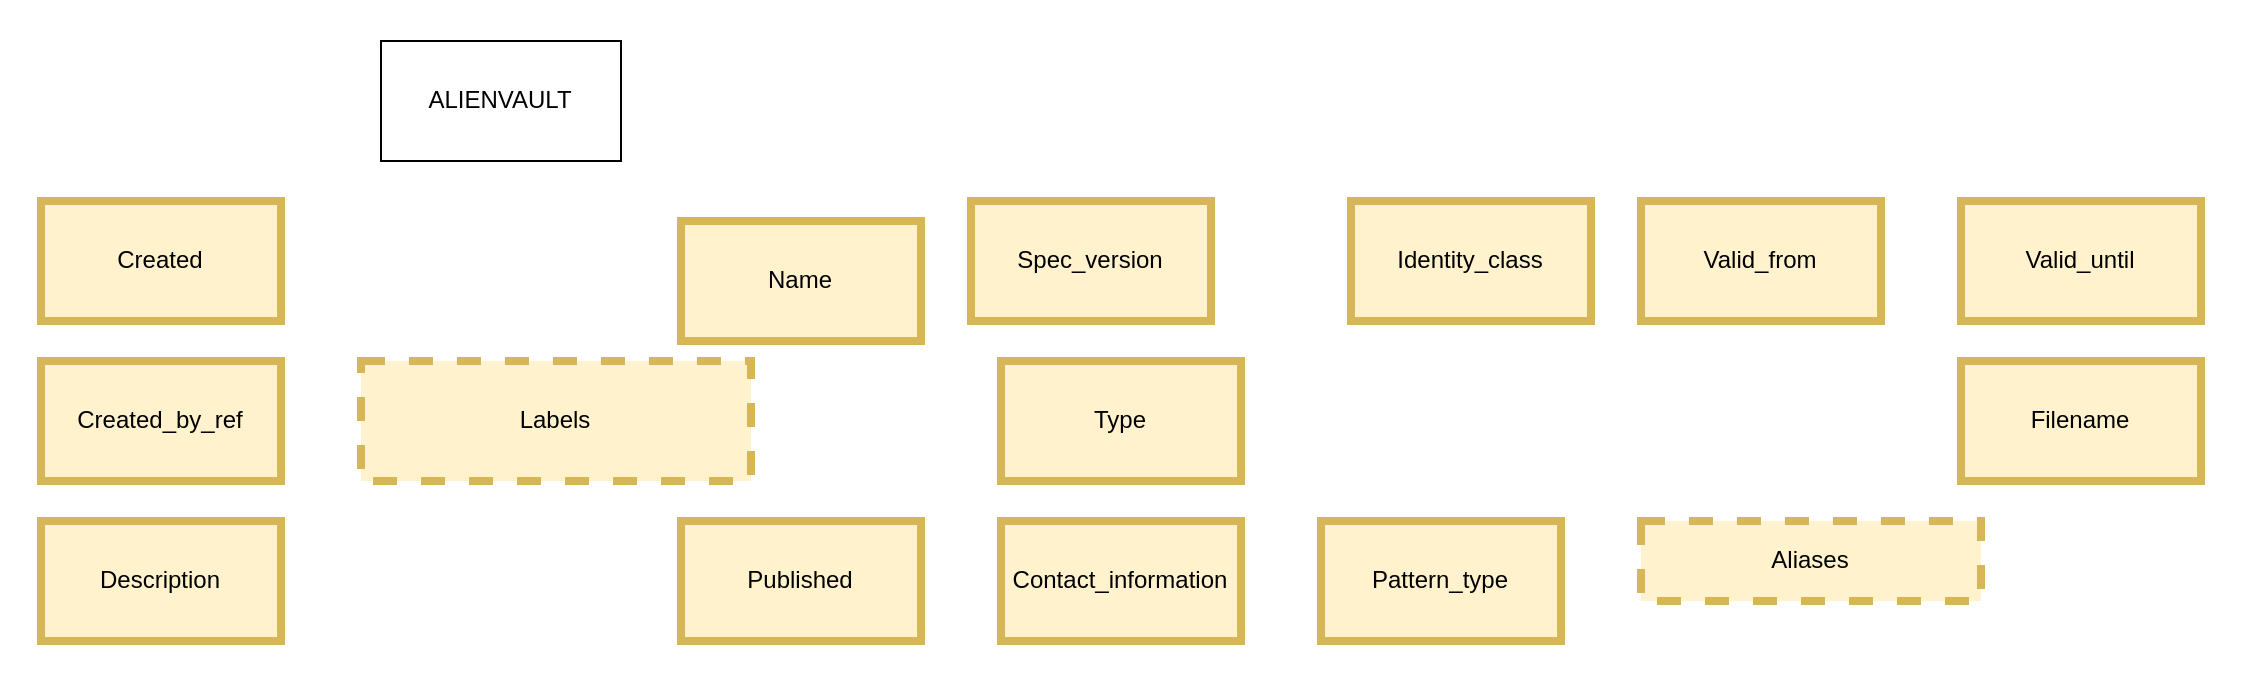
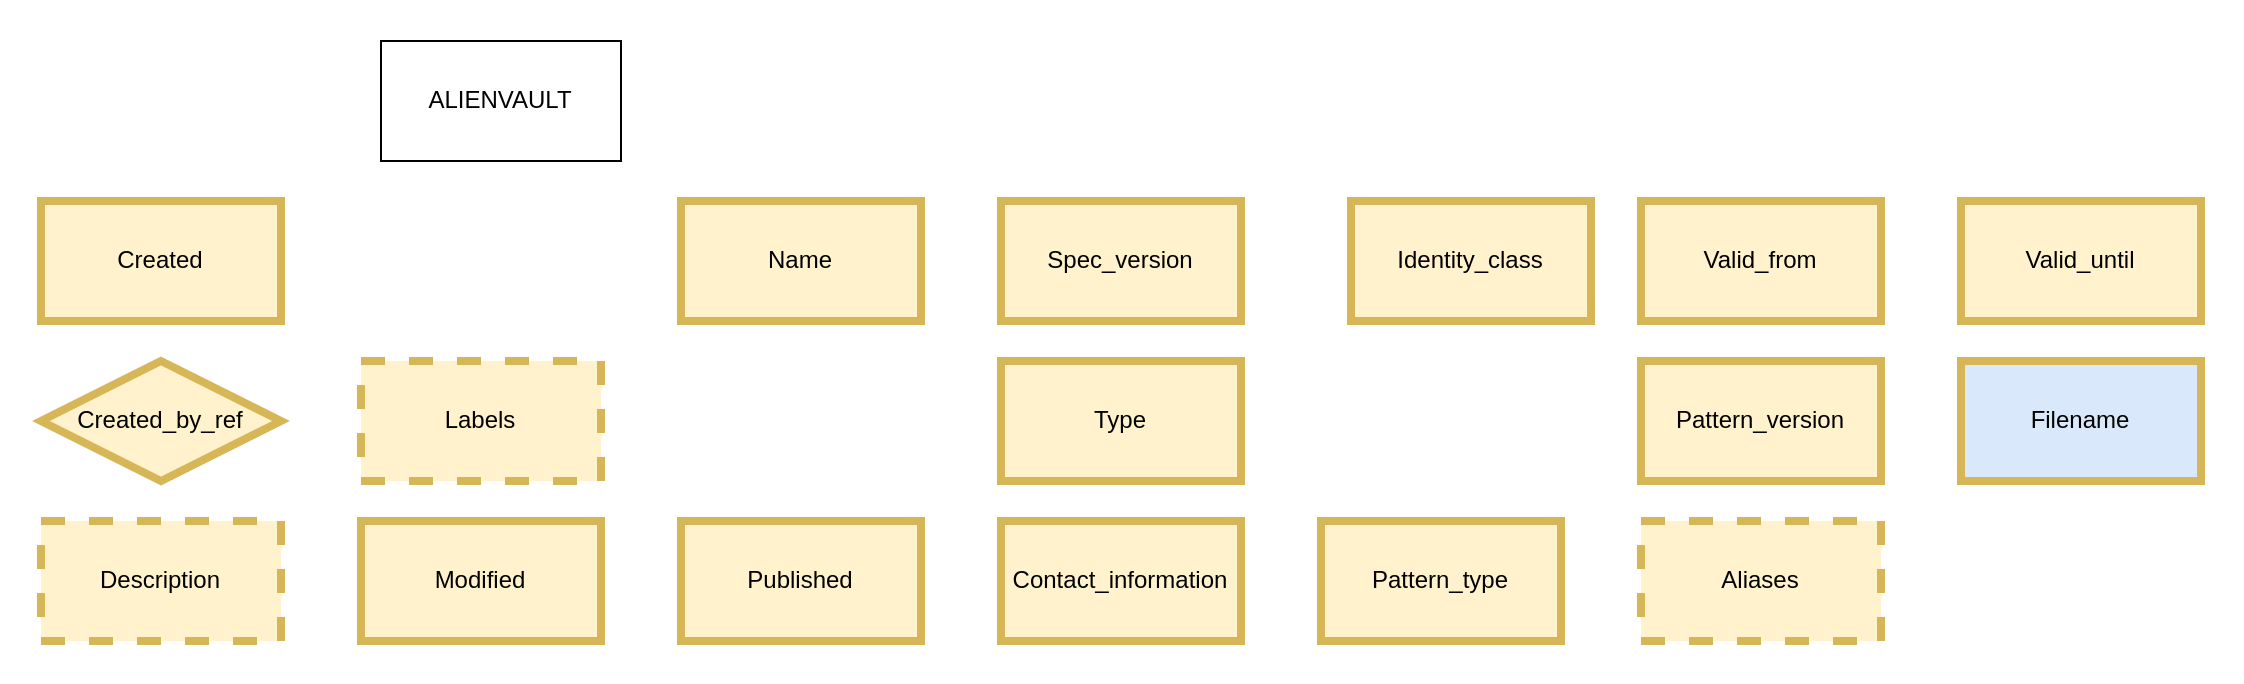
node "Spec_version": moved (1091, 261) -> (1121, 261)
node "Name": moved (801, 281) -> (801, 261)
node "Created_by_ref": shape rectangle -> diamond
node "Labels": size 390x120 -> 240x120
node "Pattern_version": added
node "Filename": fillcolor #fff2cc -> #dae8fc
node "Aliases": size 340x80 -> 240x120
node "Description": style solid -> dashed
node "Modified": added
